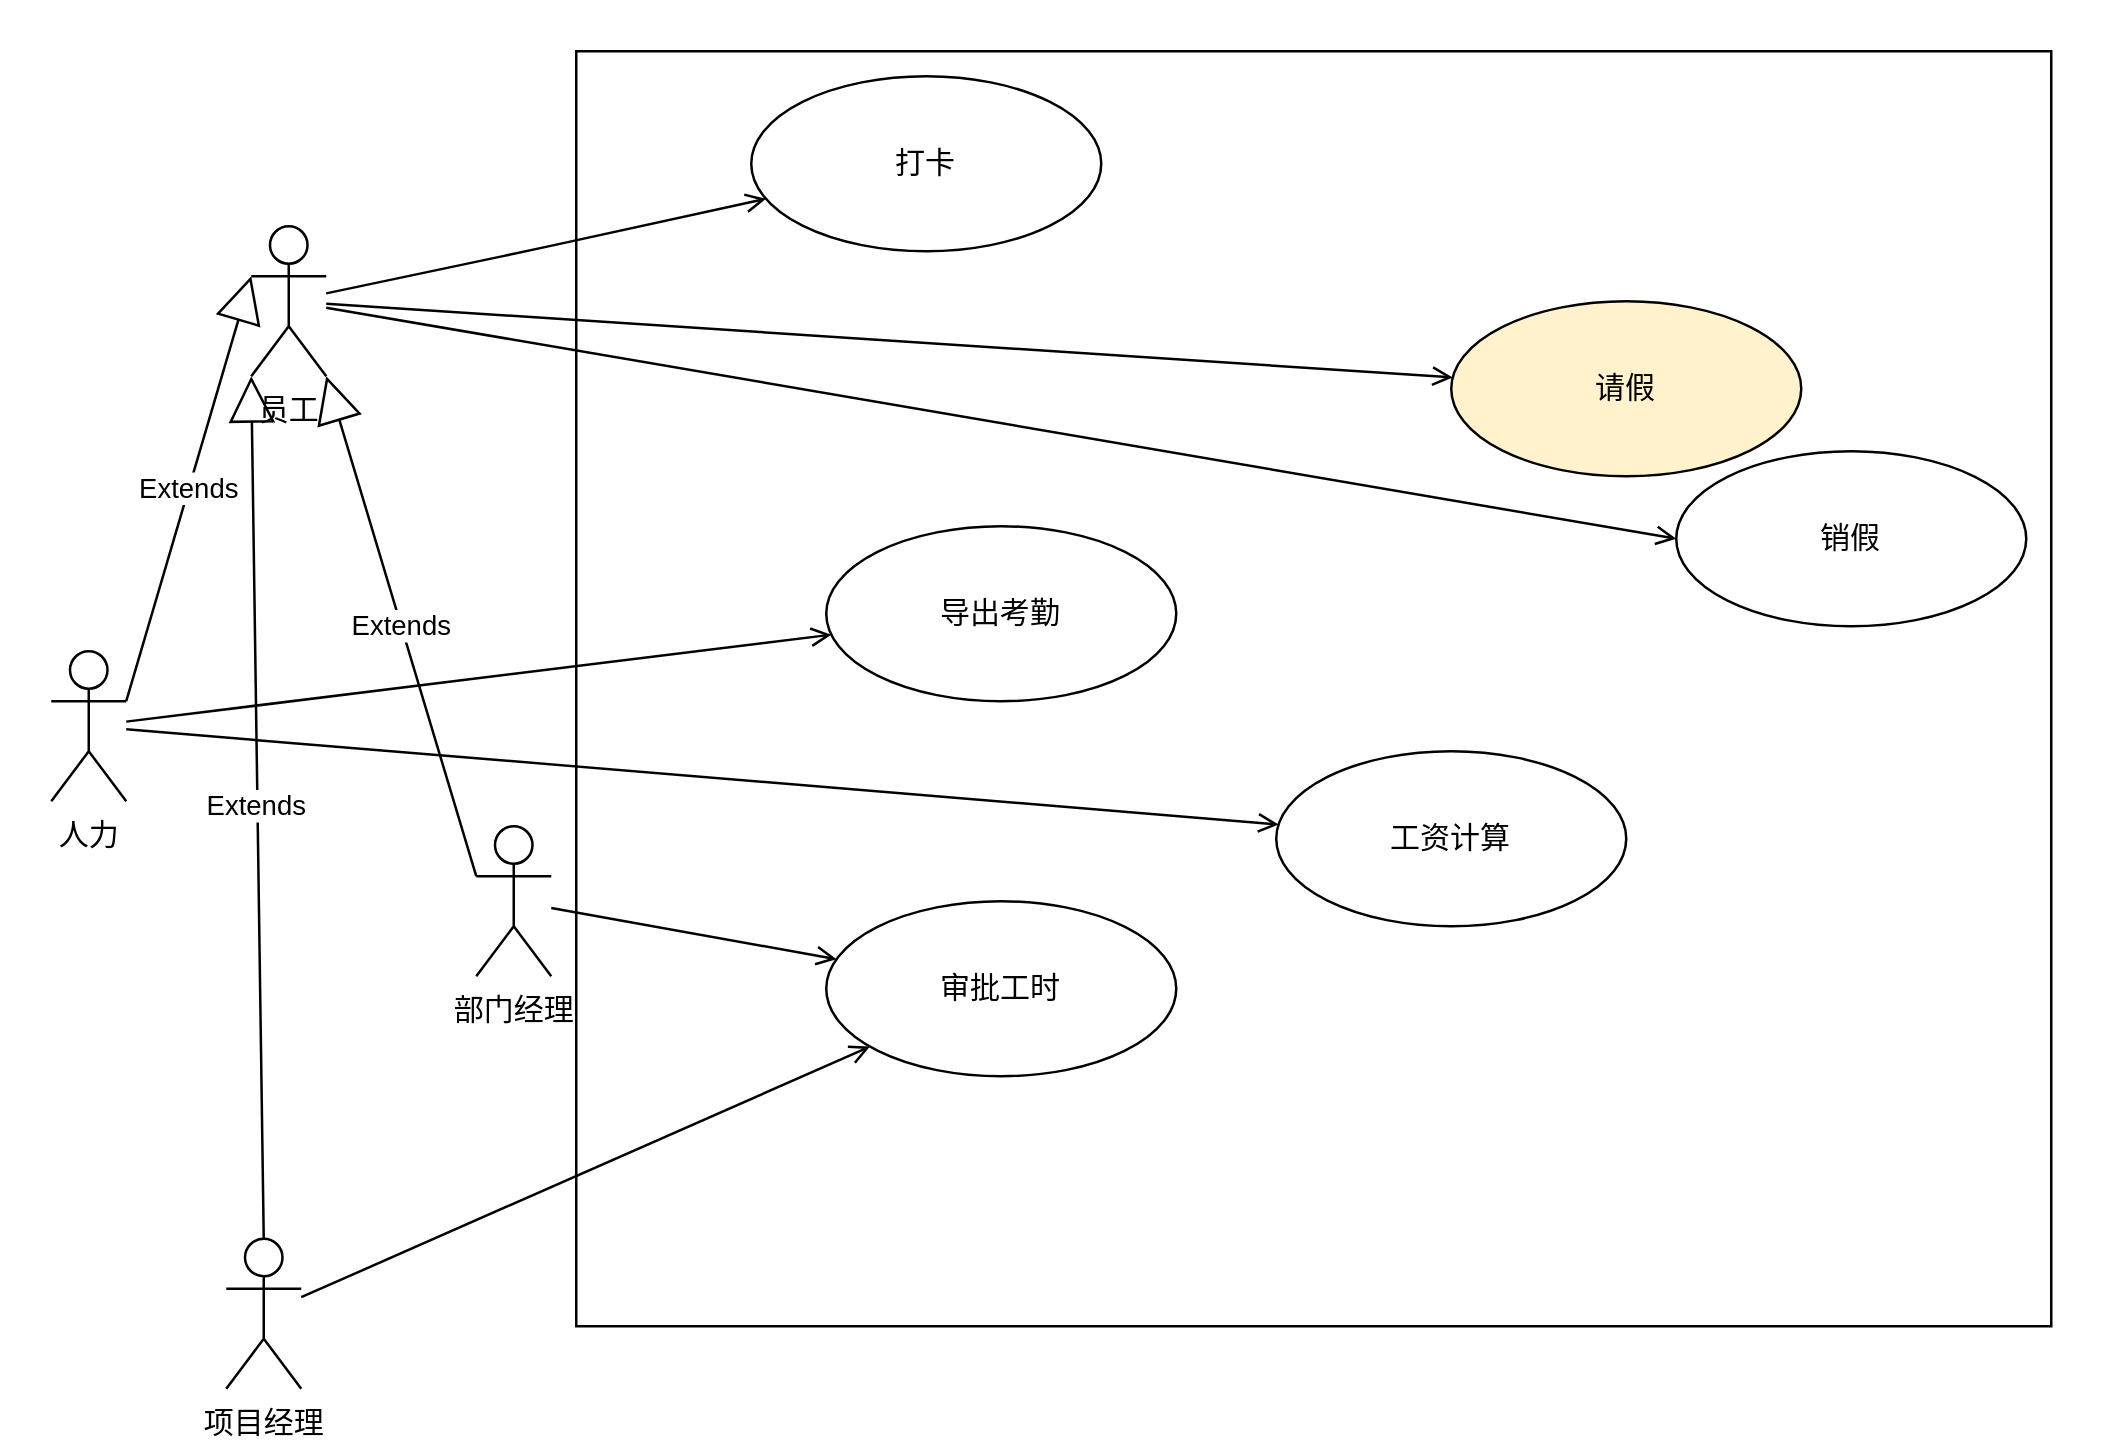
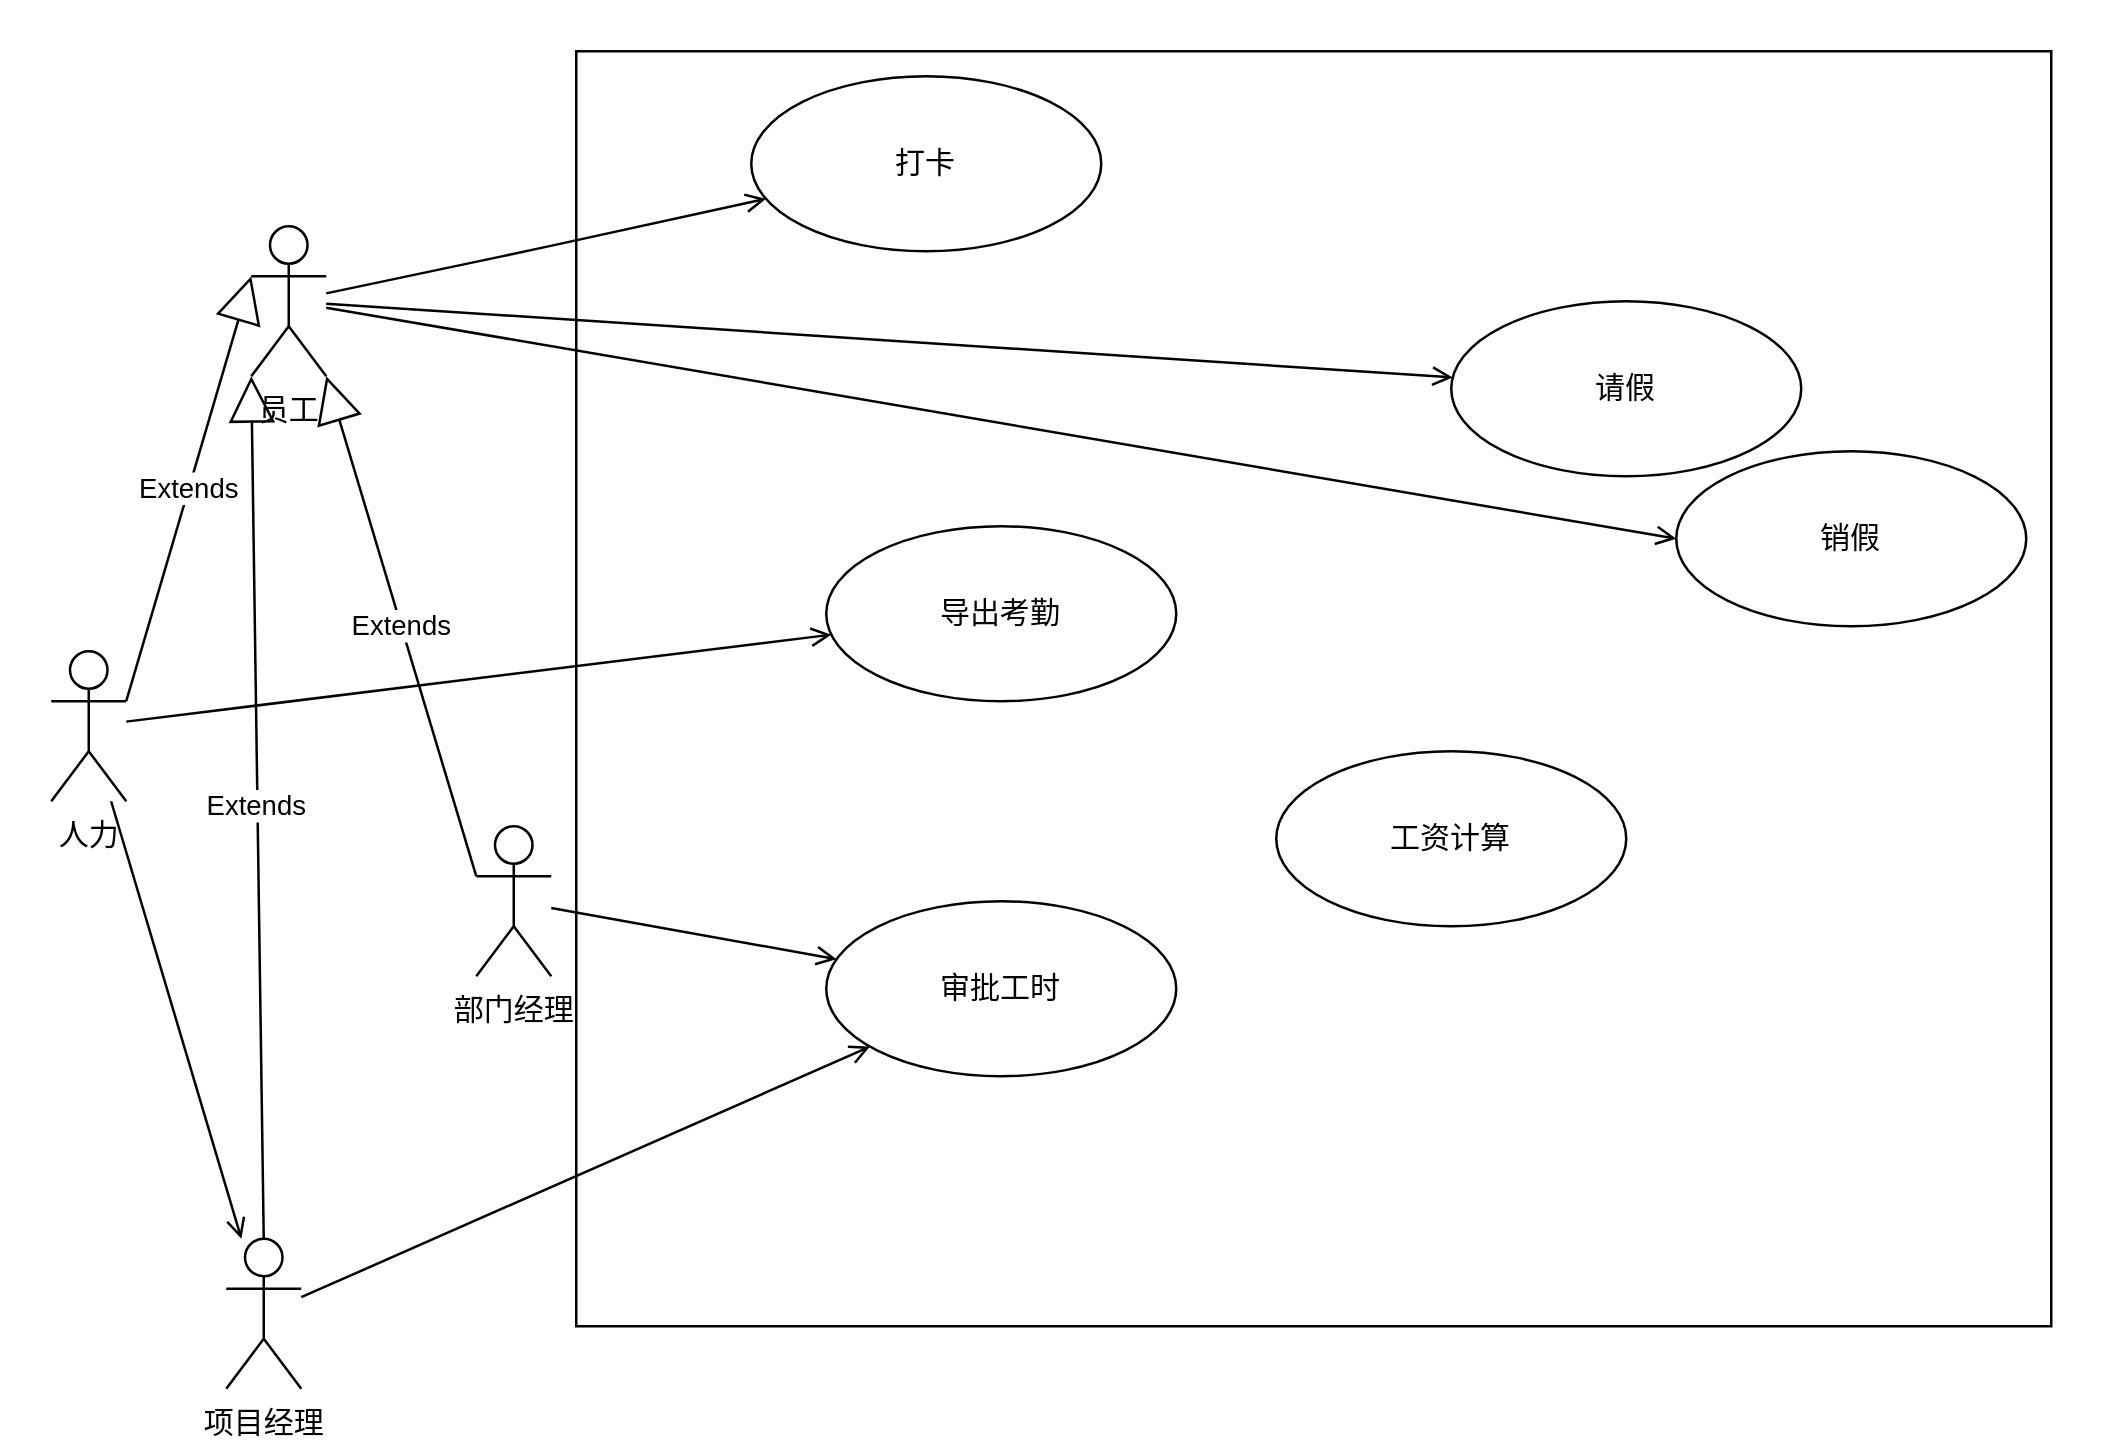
node "请假": fillcolor #fff2cc -> #ffffff
edge "人力" -> "工资计算": now "人力" -> "项目经理"
